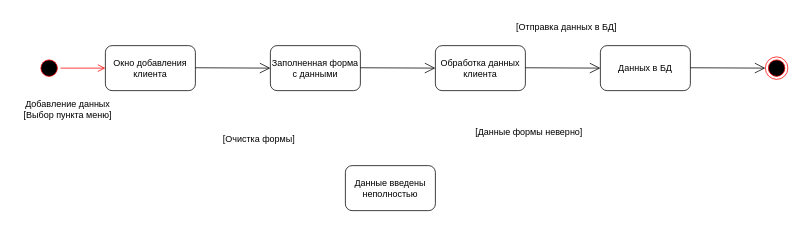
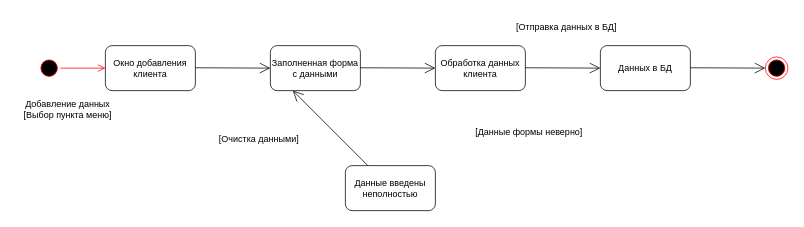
edge "Данные введены неполностью" -> "Заполненная форма с данными": added
node "[Очистка формы]": label "[Очистка формы]" -> "[Очистка данными]"
